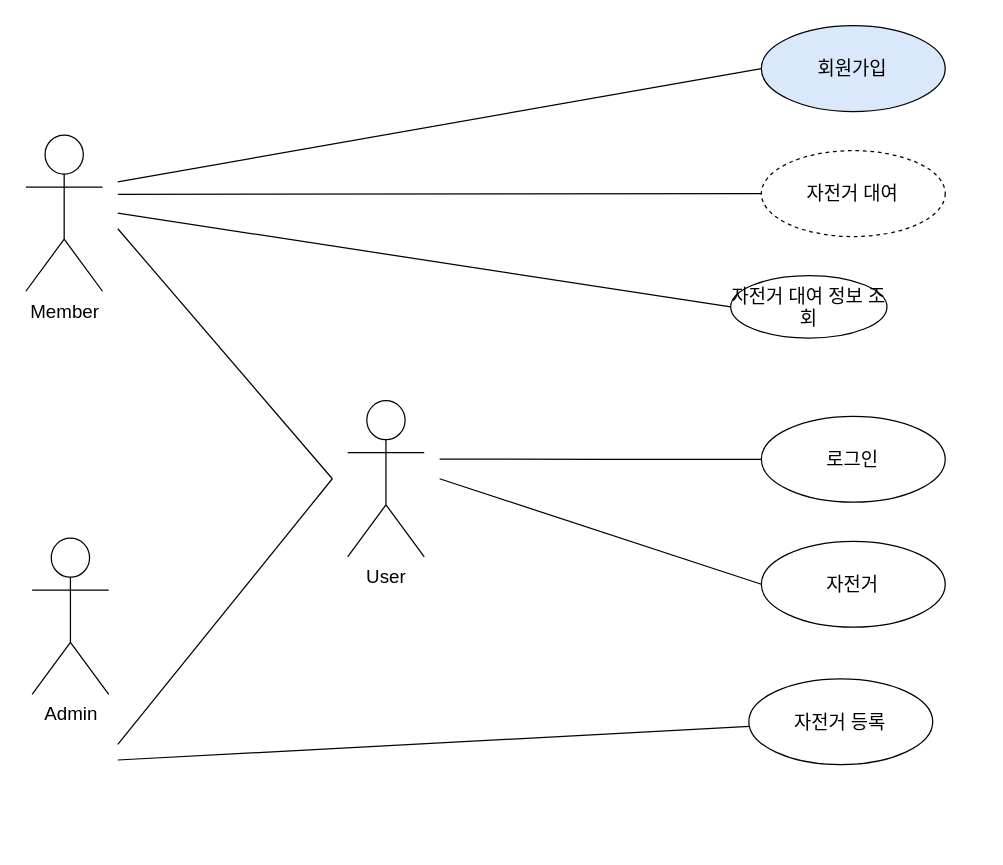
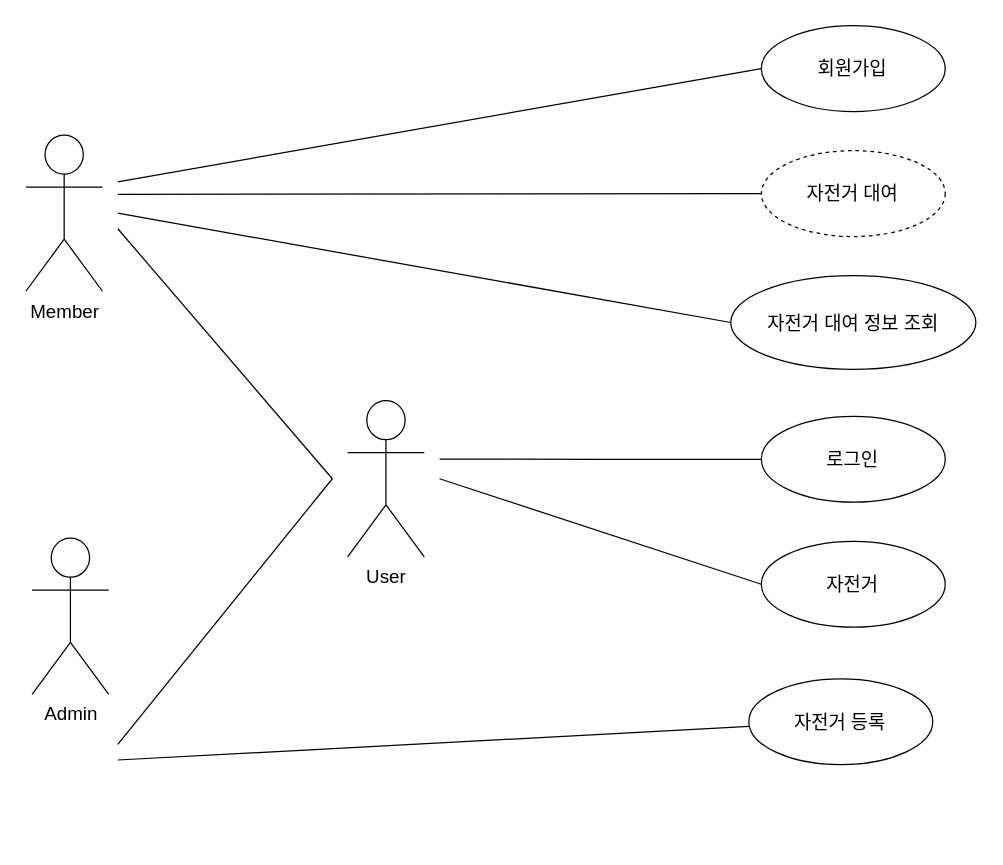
node "회원가입": fillcolor #dae8fc -> #ffffff
node "자전거 대여 정보 조회": size 156x63 -> 245x94
